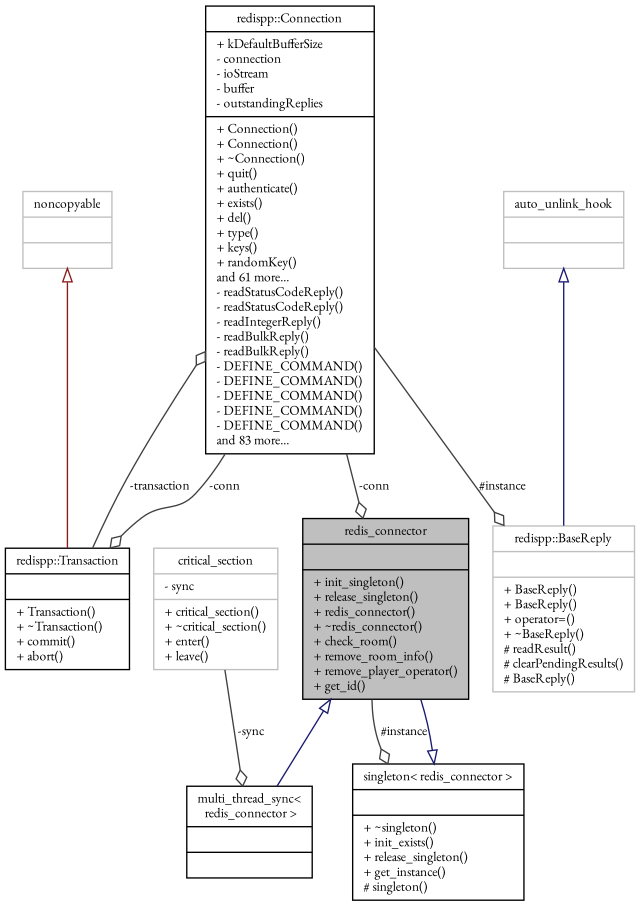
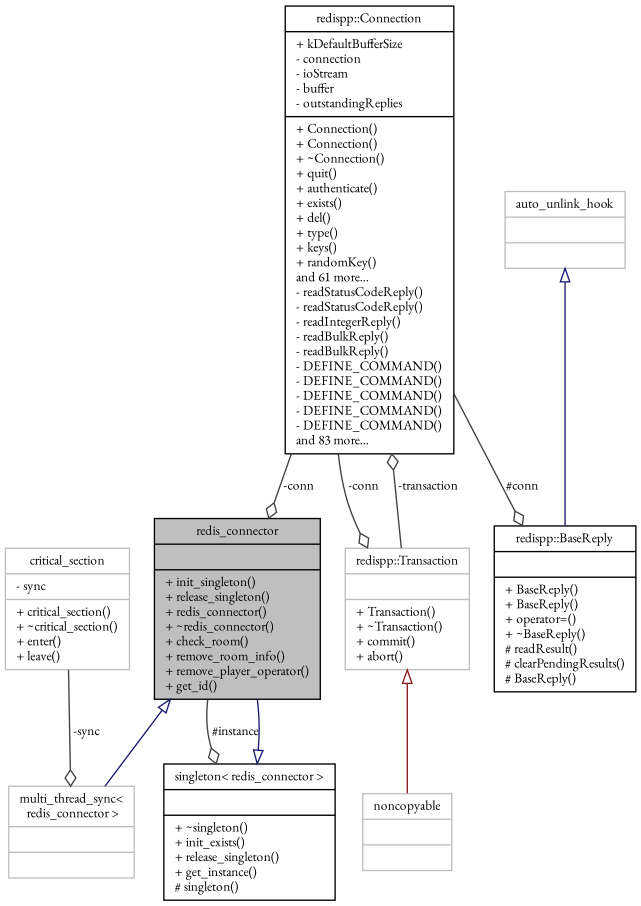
edge "redispp::Transaction" -> "noncopyable": reversed
edge "redispp::Connection" -> "redispp::BaseReply": label " #instance" -> " #conn"
node "redispp::Transaction": color black -> grey75
node "redispp::BaseReply": color grey75 -> black
node "multi_thread_sync<": color black -> grey75
